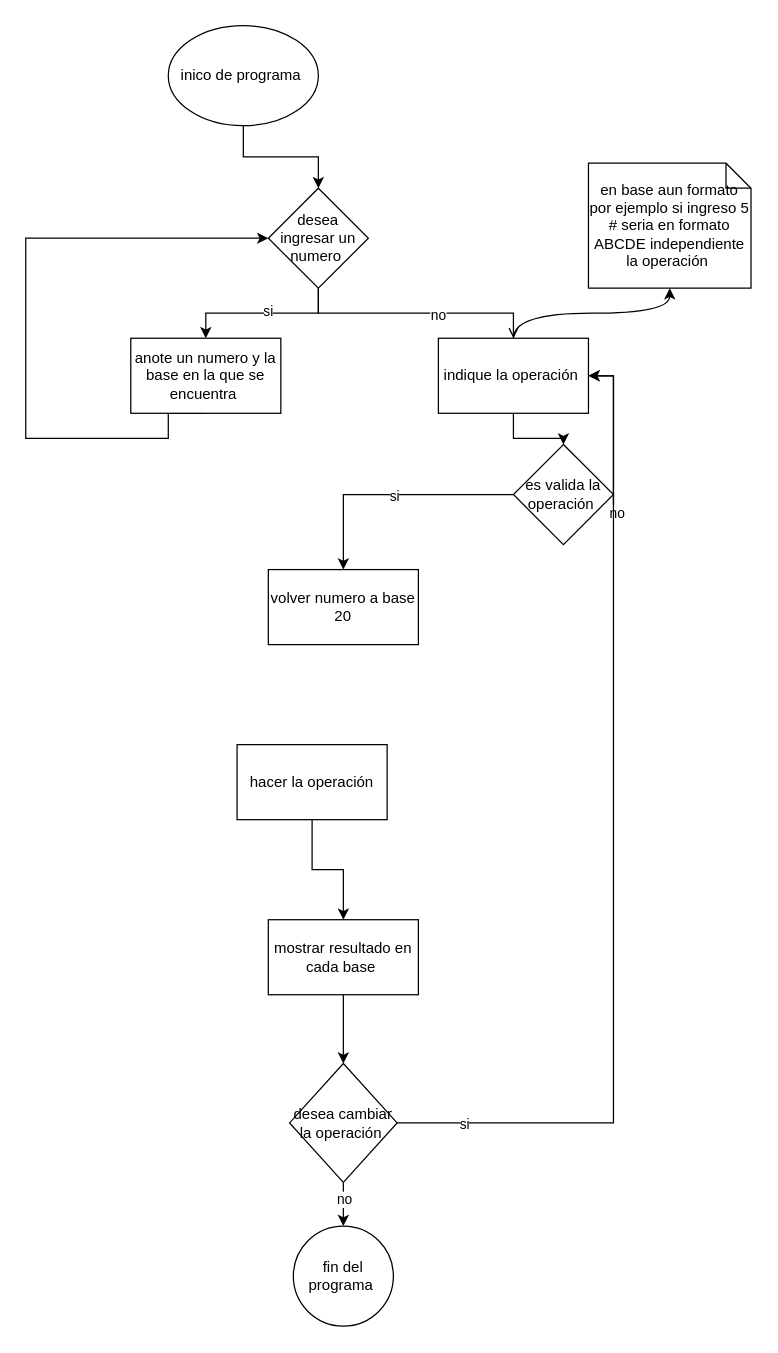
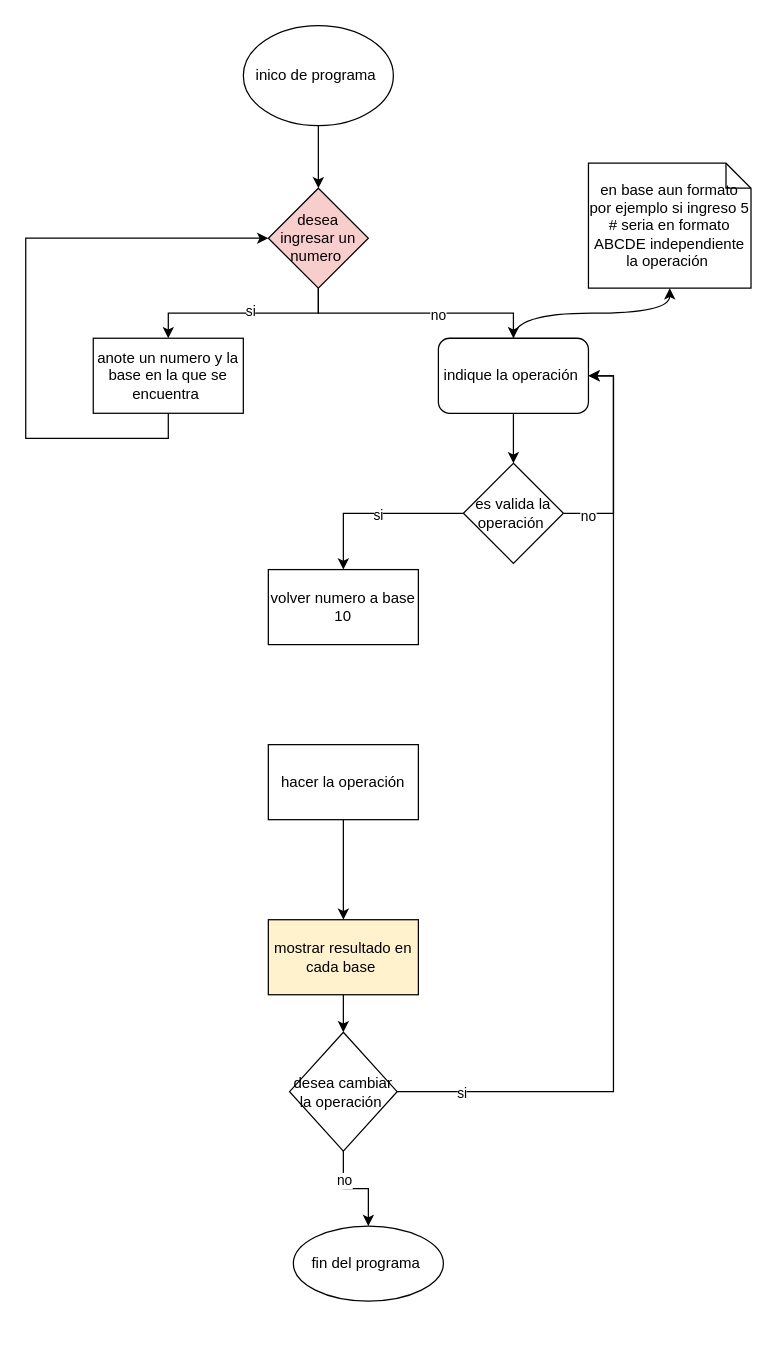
node "inico de programa": moved (243, 76) -> (318, 76)
node "desea ingresar un numero": fillcolor #ffffff -> #f8cecc
edge "desea ingresar un numero" -> "indique la operación": arrowhead open -> classic
node "anote un numero y la base en la que se encuentra": moved (206, 376) -> (168, 376)
node "indique la operación": shape rectangle -> rounded rectangle
node "es valida la operación": moved (563, 494) -> (513, 513)
node "volver numero a base 20": label "volver numero a base 20" -> "volver numero a base 10"
node "hacer la operación": moved (312, 782) -> (343, 782)
node "mostrar resultado en cada base": fillcolor #ffffff -> #fff2cc
node "desea cambiar la operación": moved (343, 1123) -> (343, 1091)
node "fin del programa": size 100x100 -> 150x75
